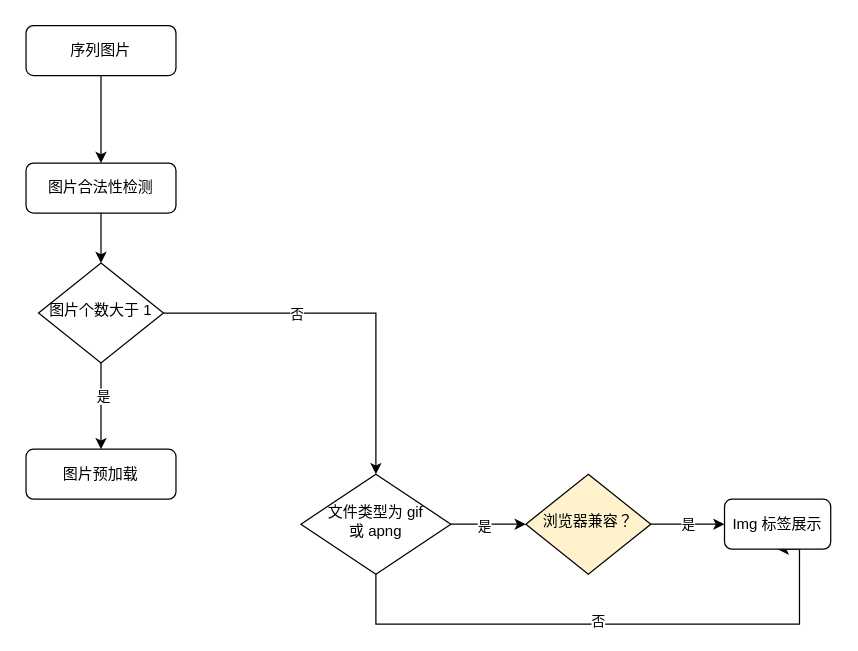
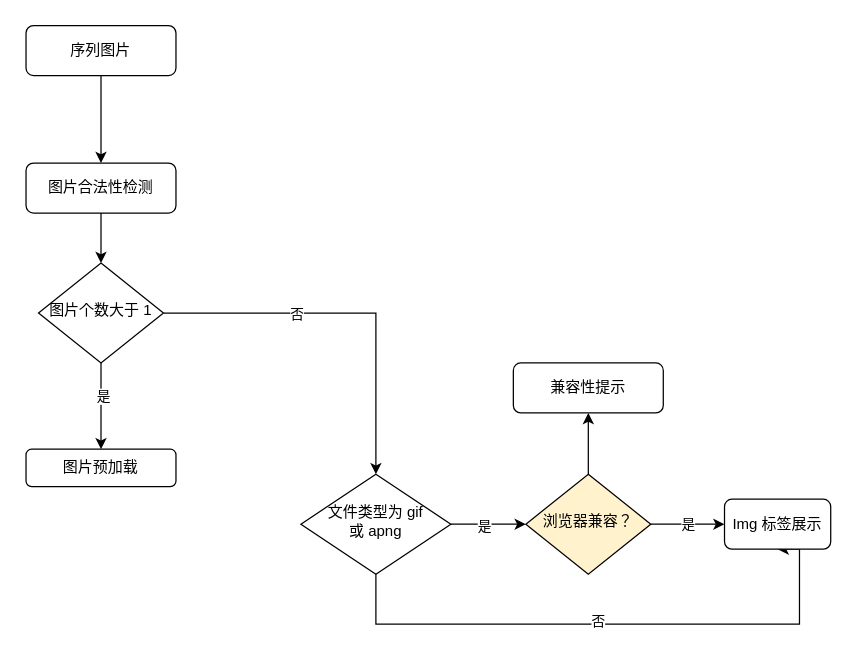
node "兼容性提示": added
edge "浏览器兼容？" -> "兼容性提示": added
node "图片预加载": size 150x50 -> 150x38
